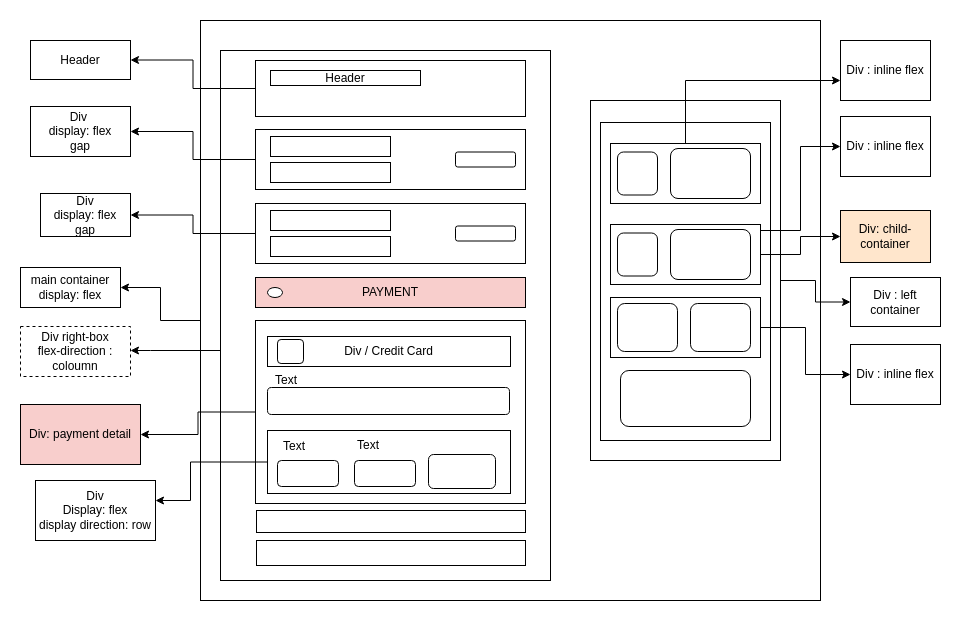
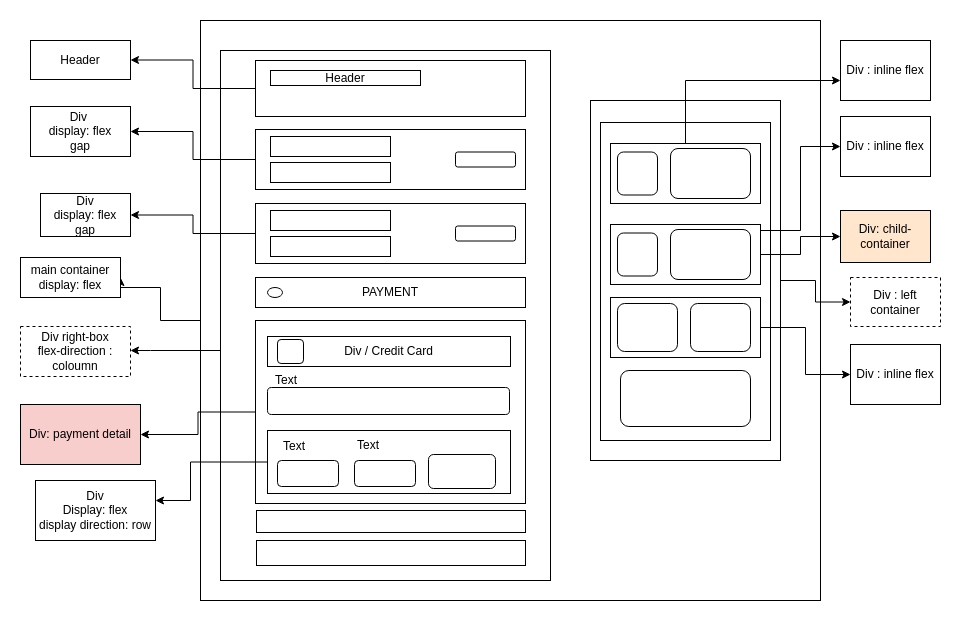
node "main container display: flex": moved (71, 288) -> (71, 278)
node "PAYMENT": fillcolor #f8cecc -> #ffffff
node "Div : left container": style solid -> dashed
